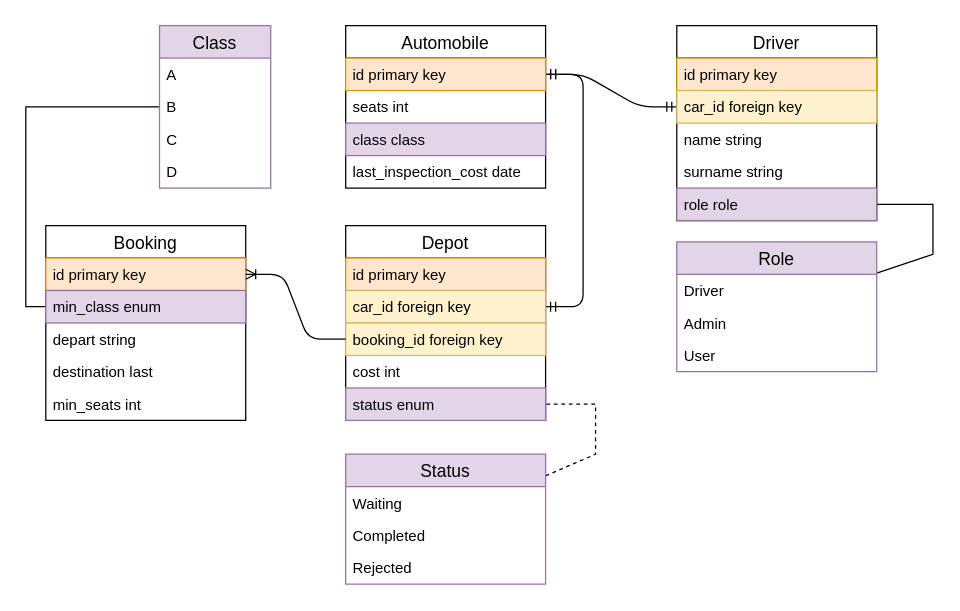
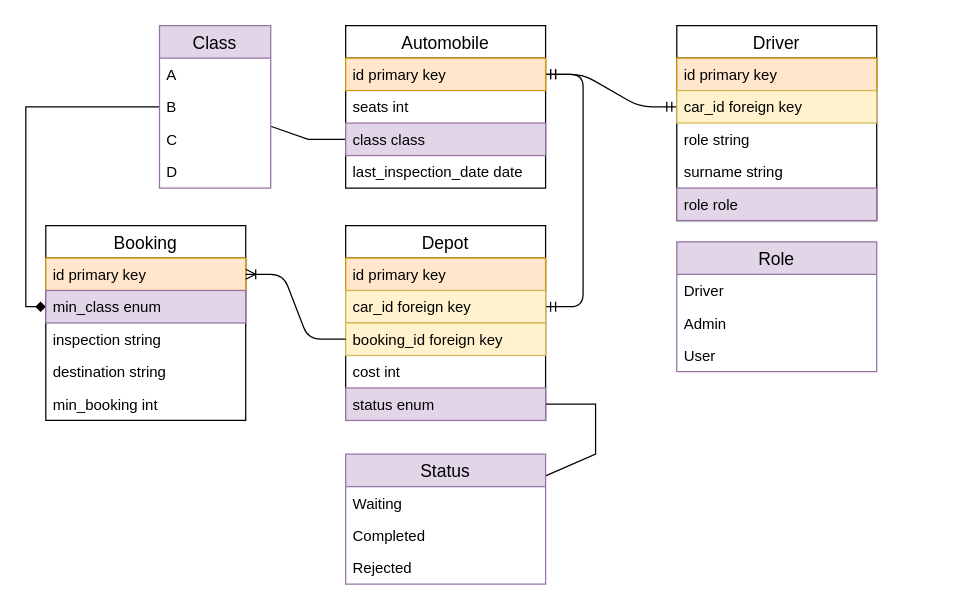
edge "Class" -- "class class": added
node "name string": label "name string" -> "role string"
node "last_inspection_cost date": label "last_inspection_cost date" -> "last_inspection_date date"
edge "role role" -- "Role": removed
edge "Class" -- "min_class enum": arrowhead none -> diamond
node "depart string": label "depart string" -> "inspection string"
node "destination last": label "destination last" -> "destination string"
node "min_seats int": label "min_seats int" -> "min_booking int"
edge "status enum" -- "Status": style dashed -> solid
